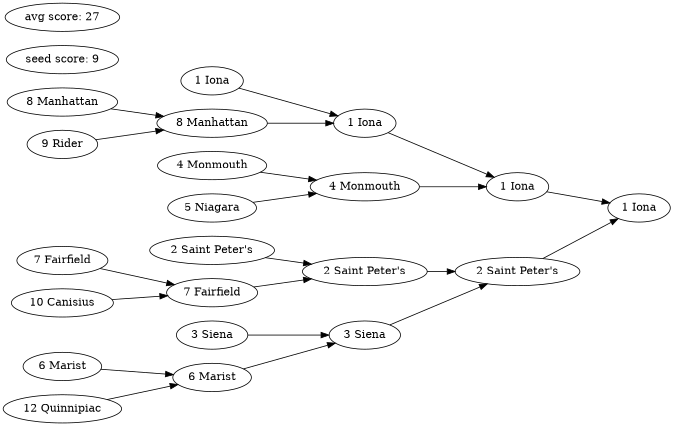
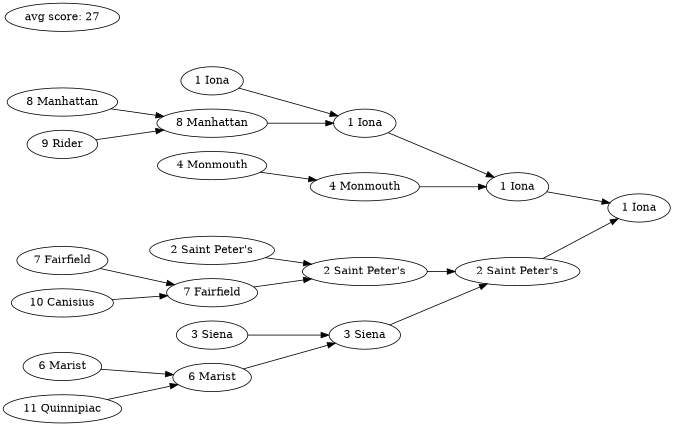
node "seed score: 9": removed
node "5 Niagara": removed
node "12 Quinnipiac": label "12 Quinnipiac" -> "11 Quinnipiac"
